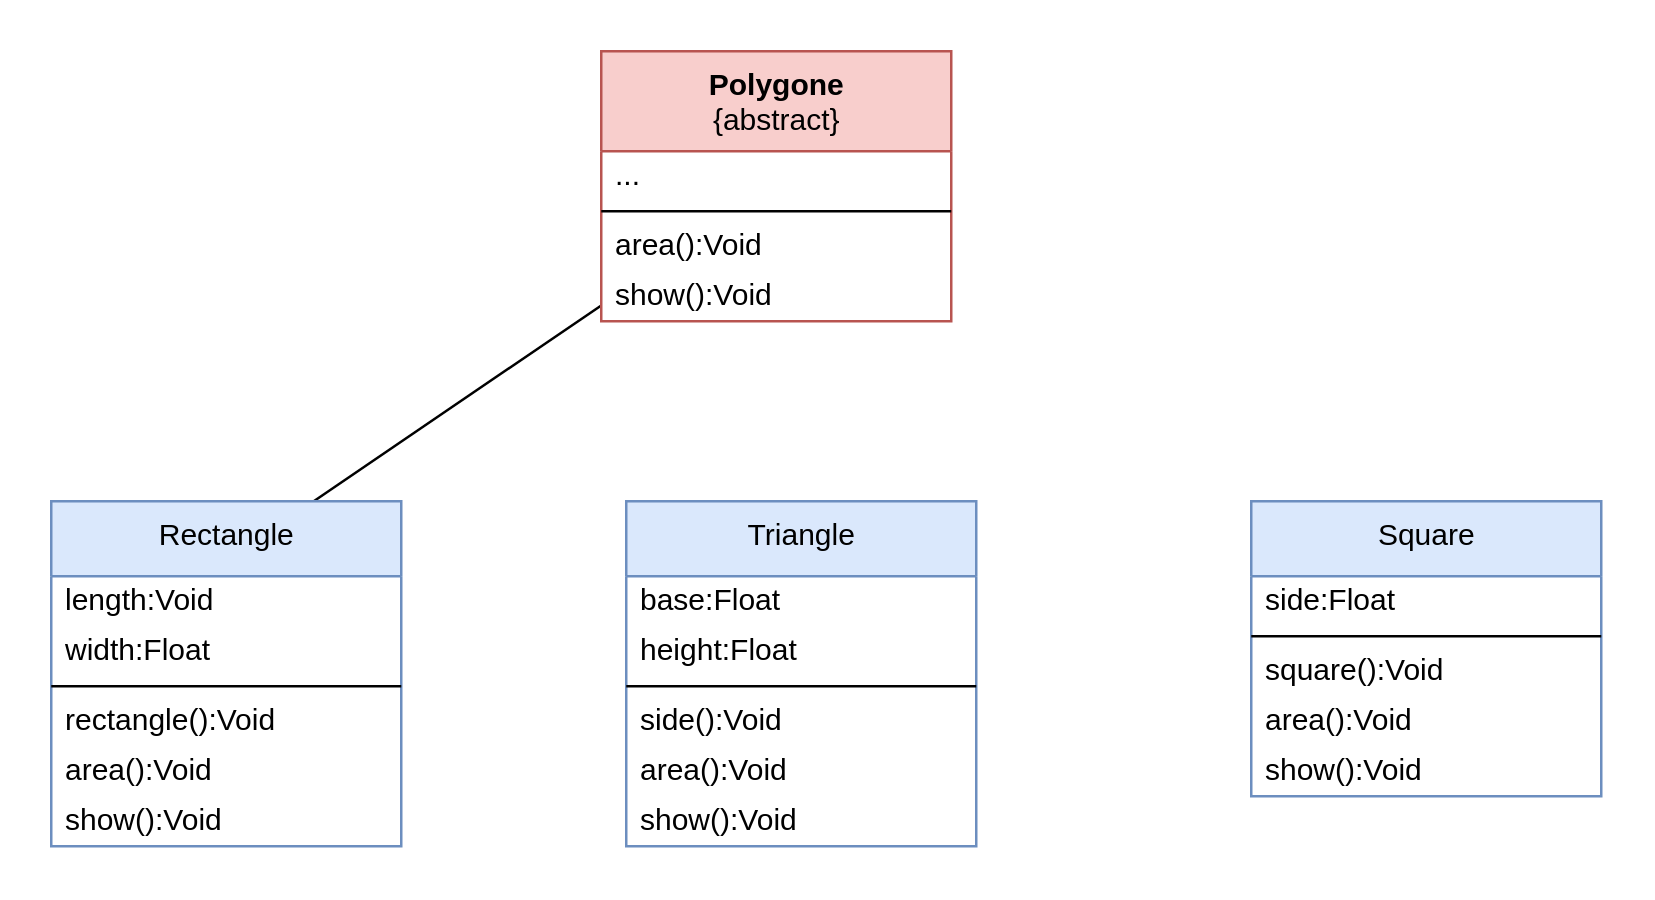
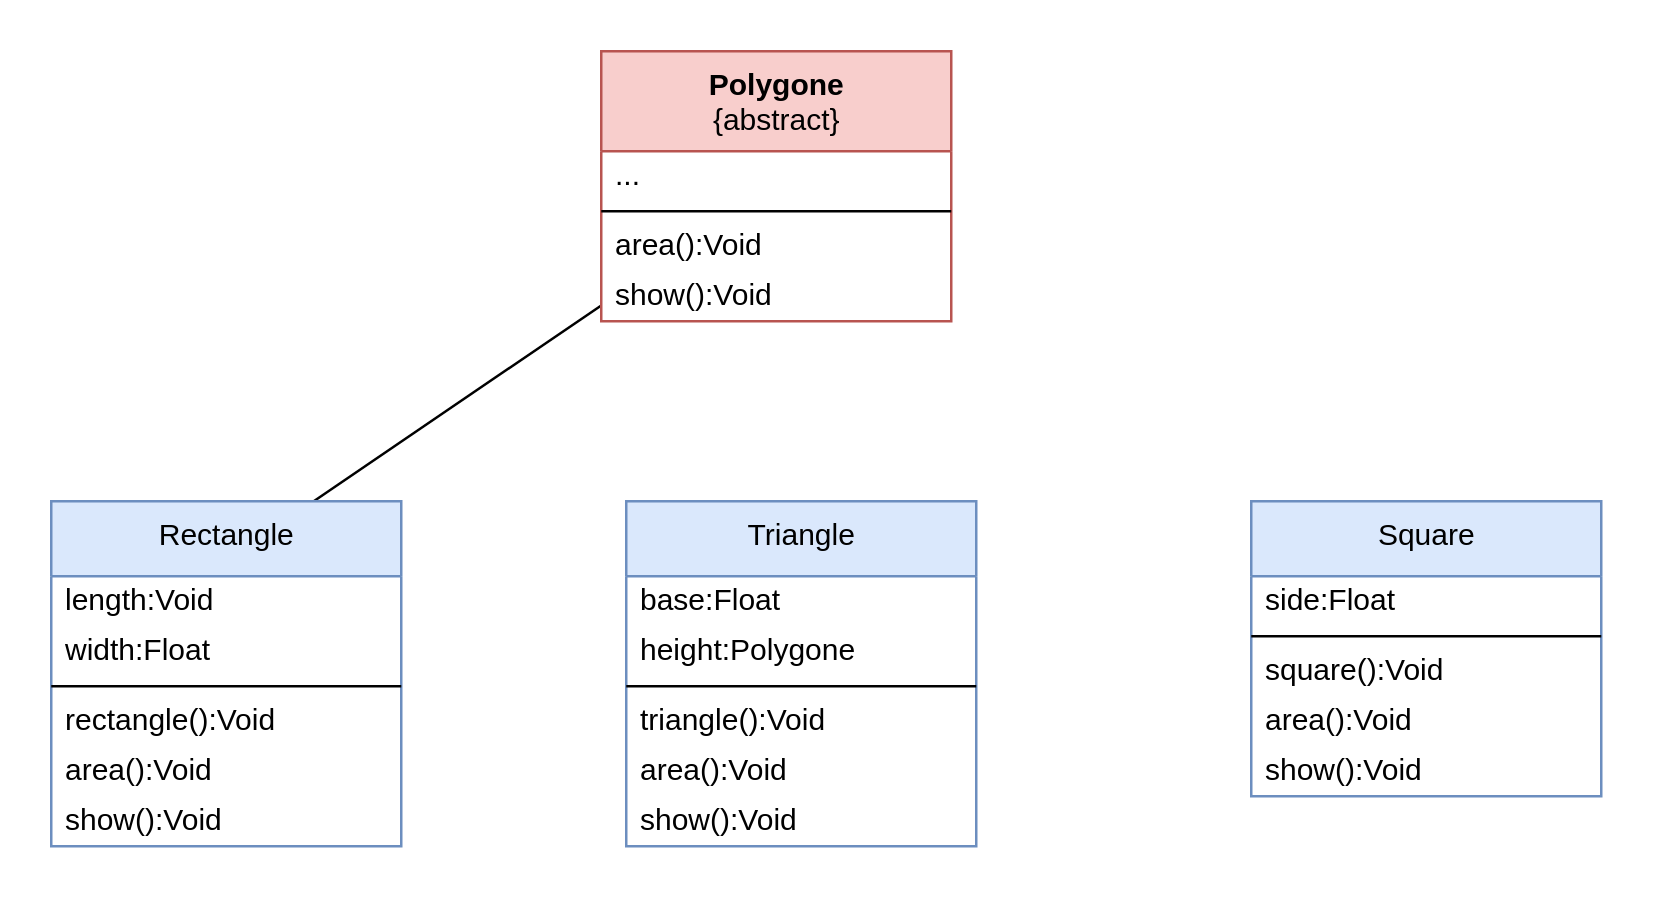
node "height:Float": label "height:Float" -> "height:Polygone"
node "side():Void": label "side():Void" -> "triangle():Void"
